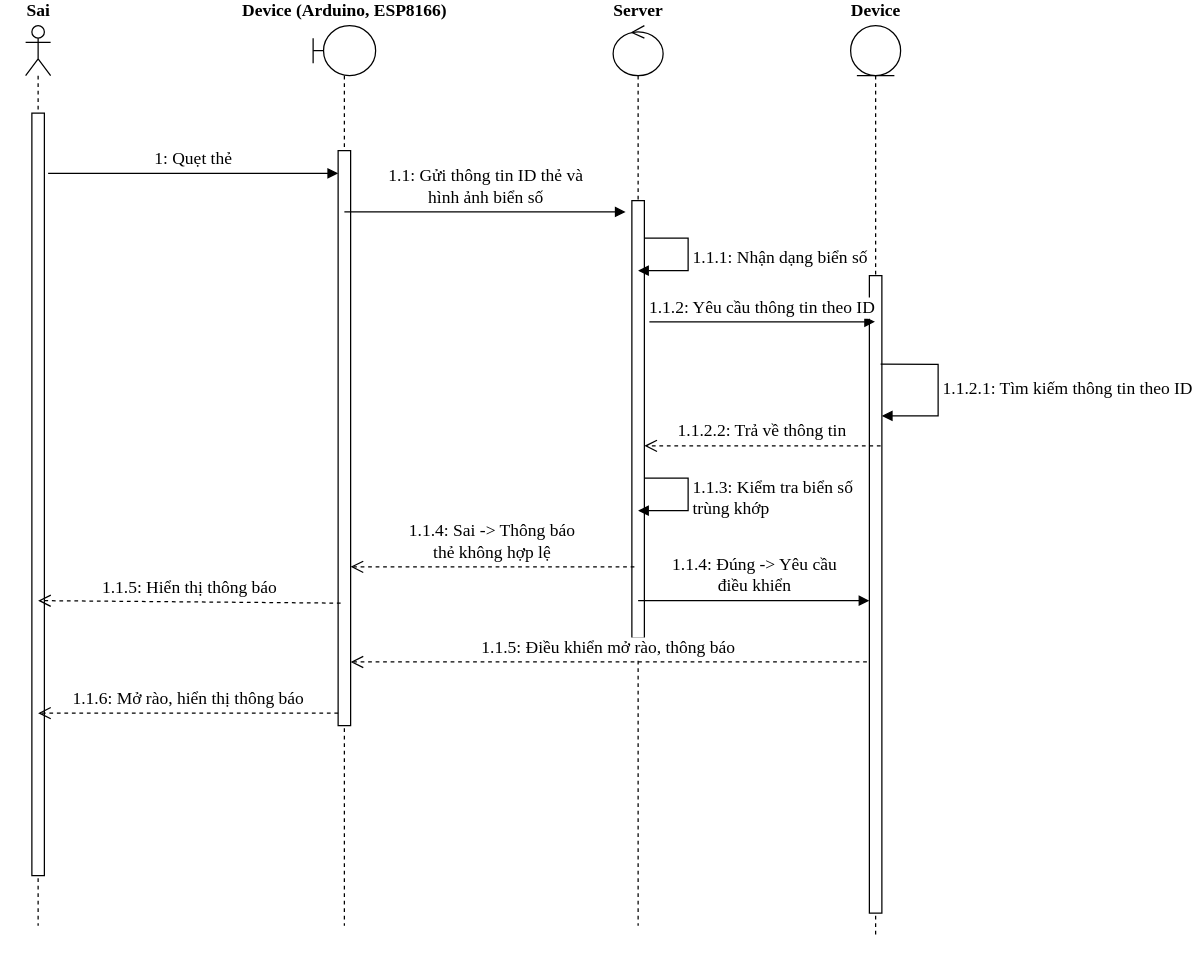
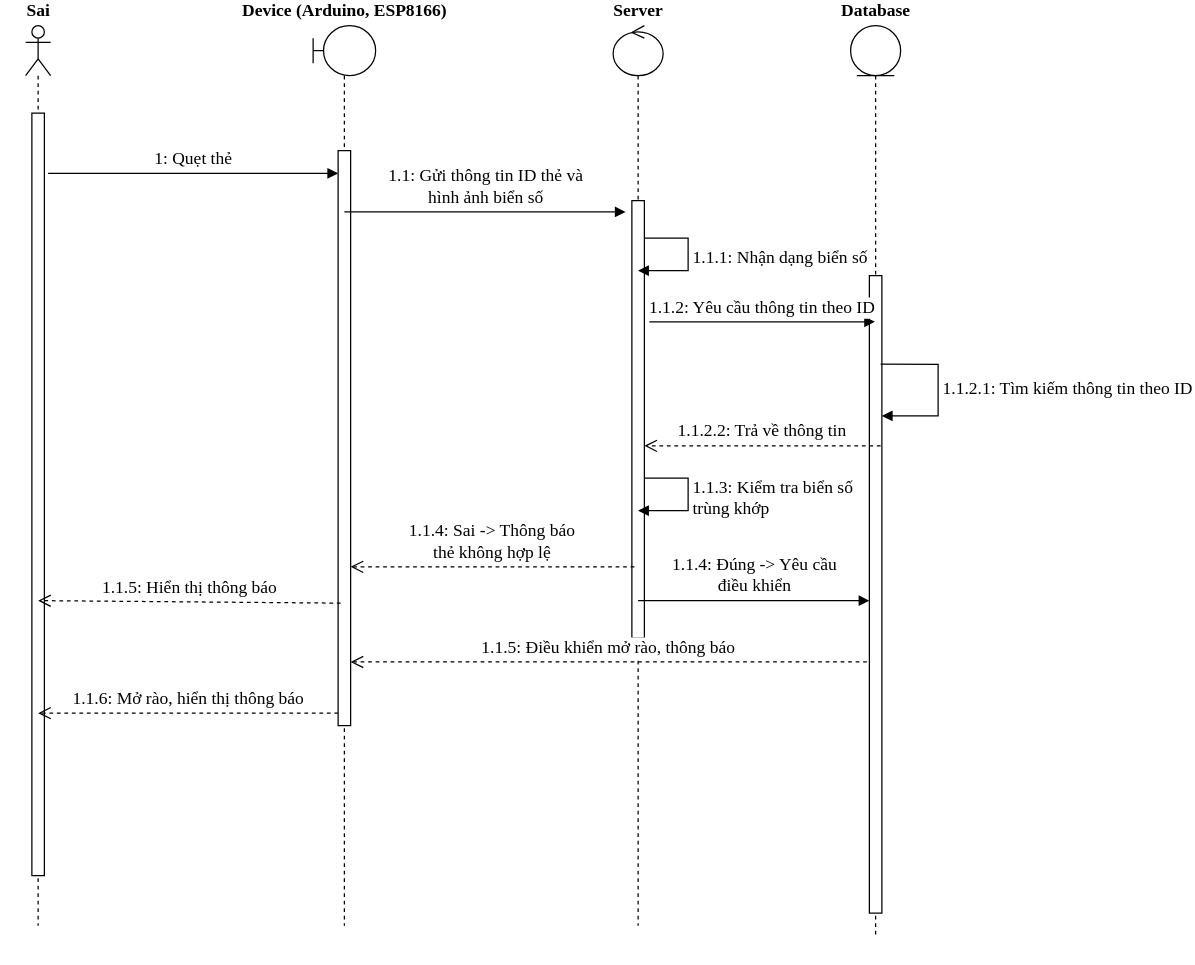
node "Device": label "Device" -> "Database"
